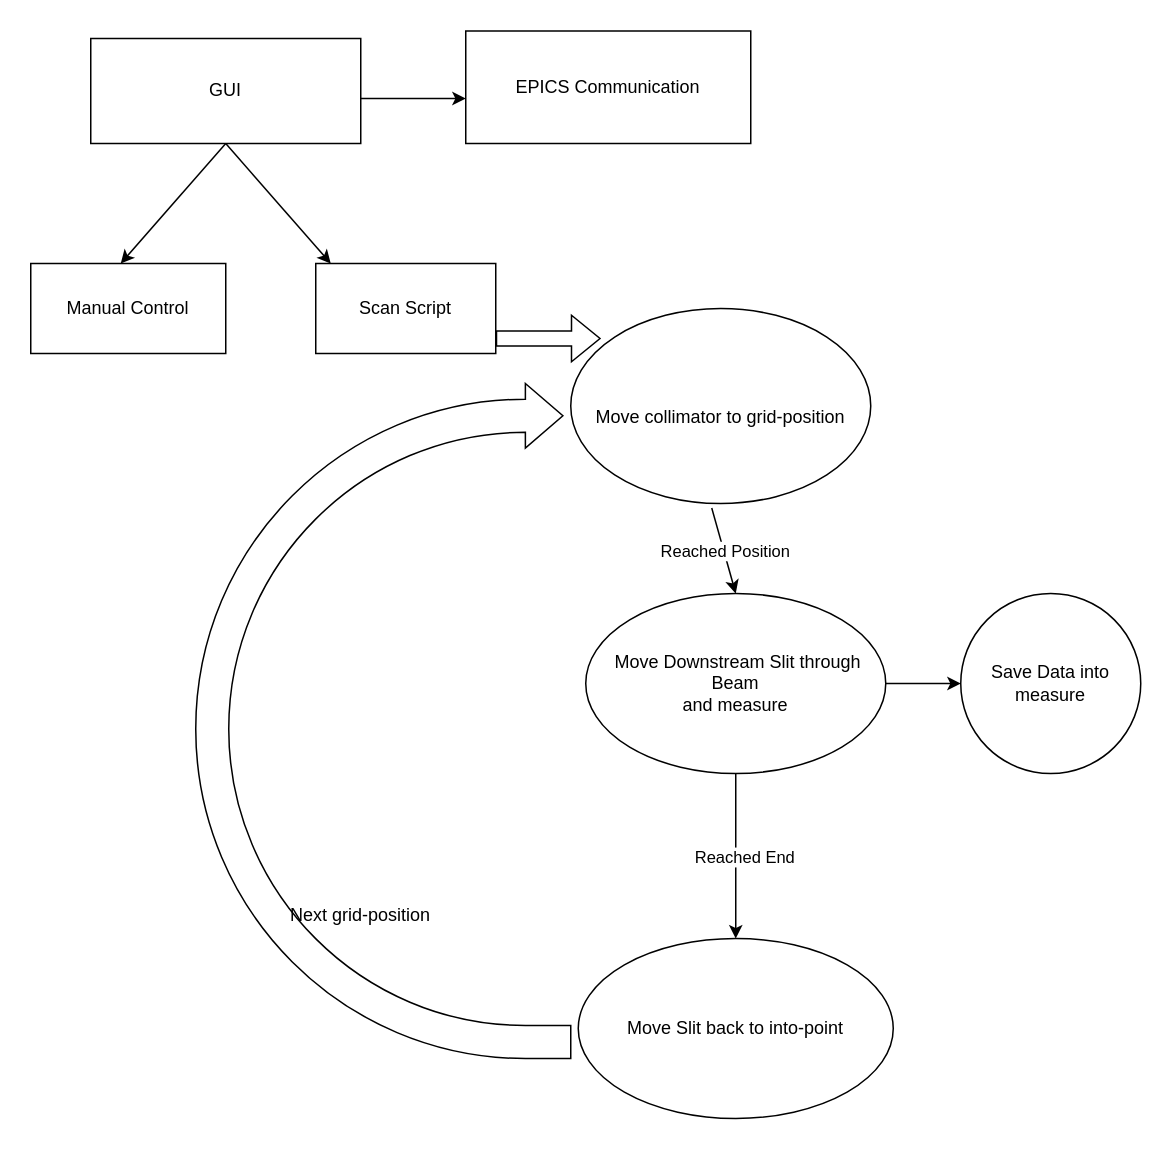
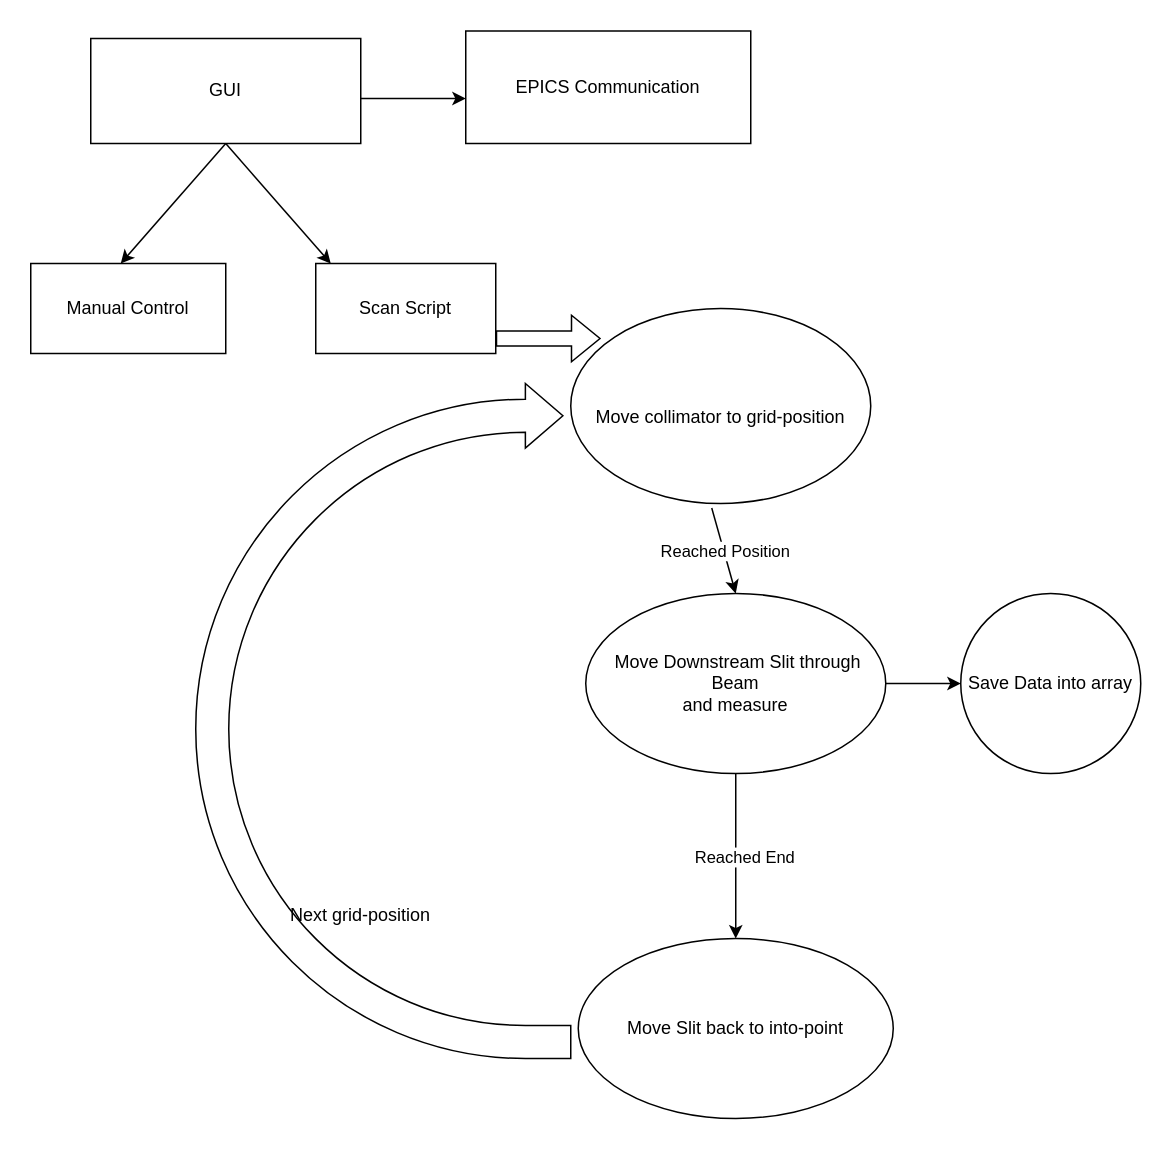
node "Save Data into measure": label "Save Data into measure" -> "Save Data into array"
